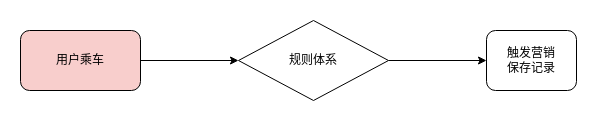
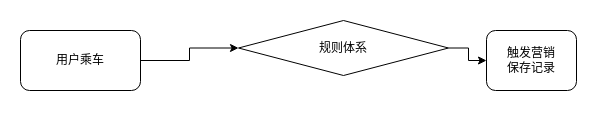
node "用户乘车": fillcolor #f8cecc -> #ffffff
node "规则体系": size 150x80 -> 210x55
